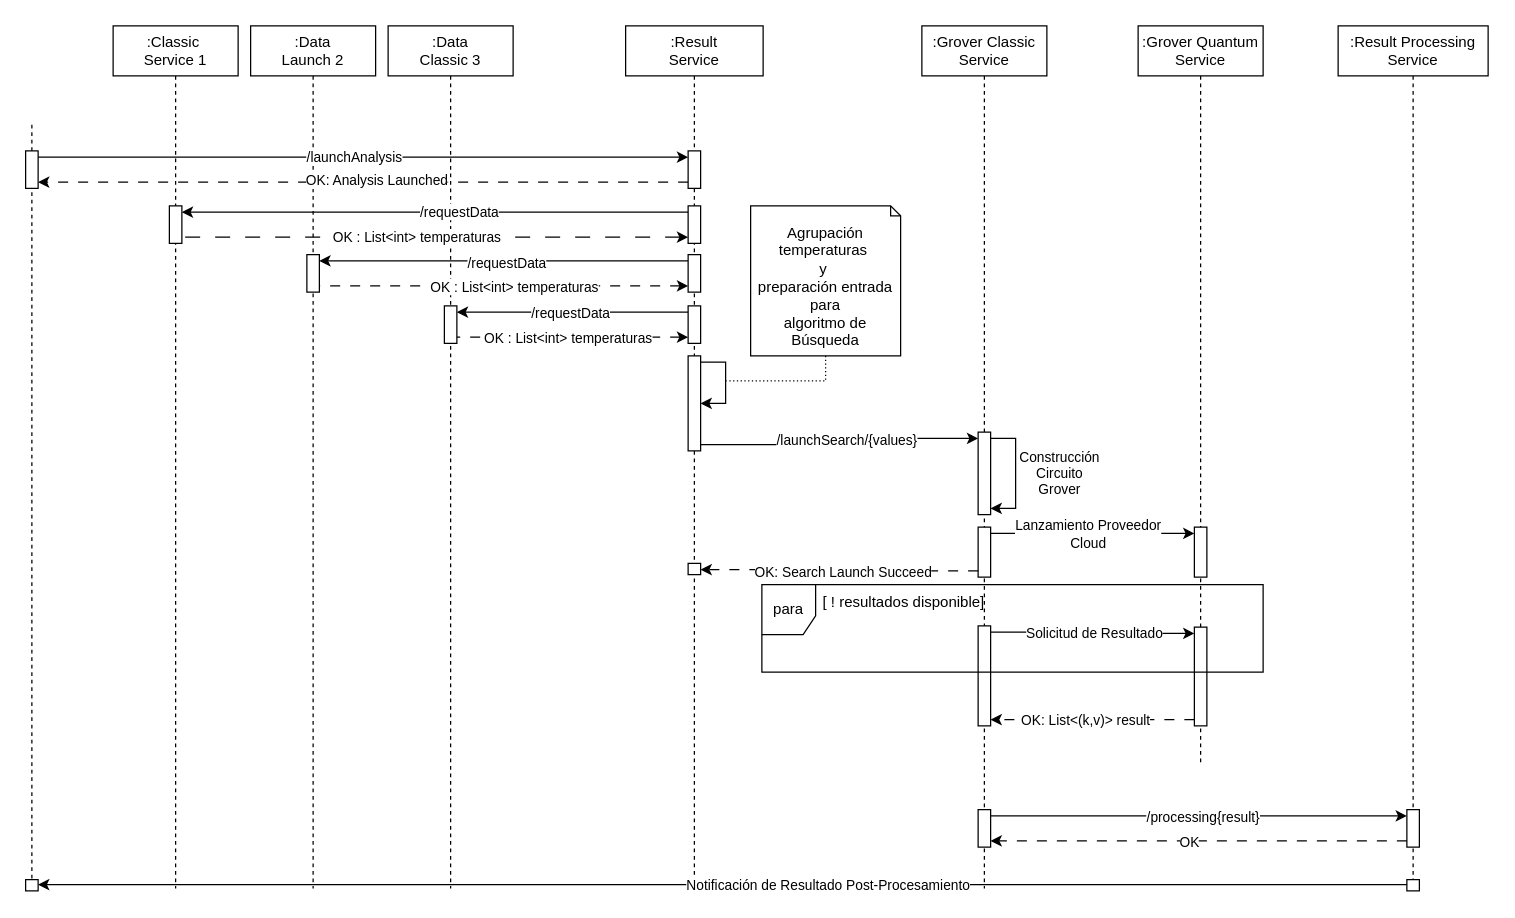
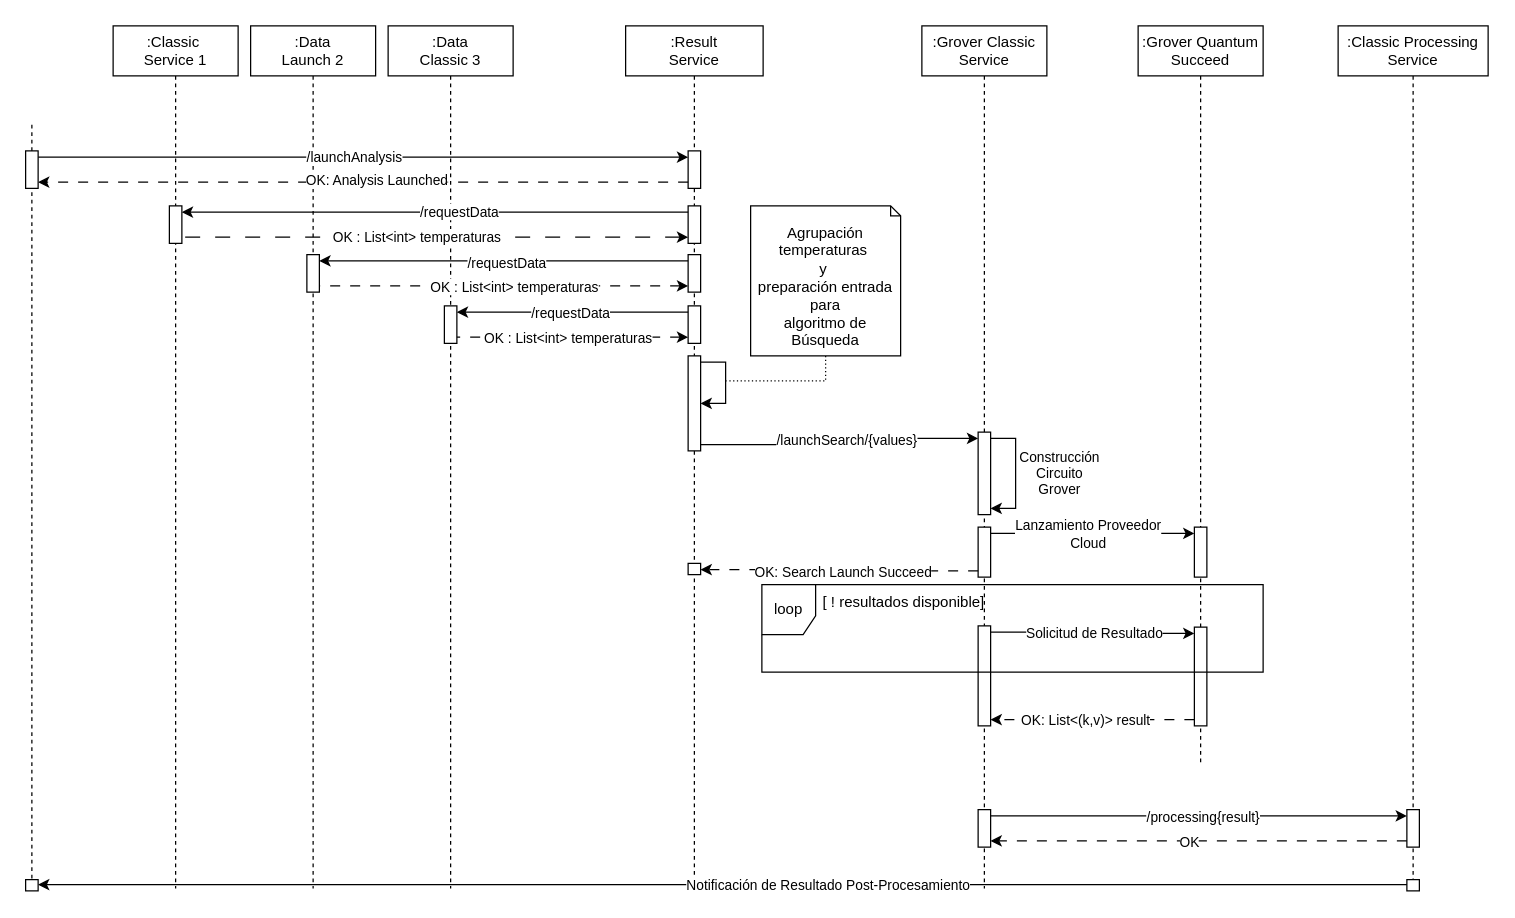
node ":Grover Quantum Service": label ":Grover Quantum Service" -> ":Grover Quantum Succeed"
node ":Result Processing Service": label ":Result Processing Service" -> ":Classic Processing Service"
node "para": label "para" -> "loop"
